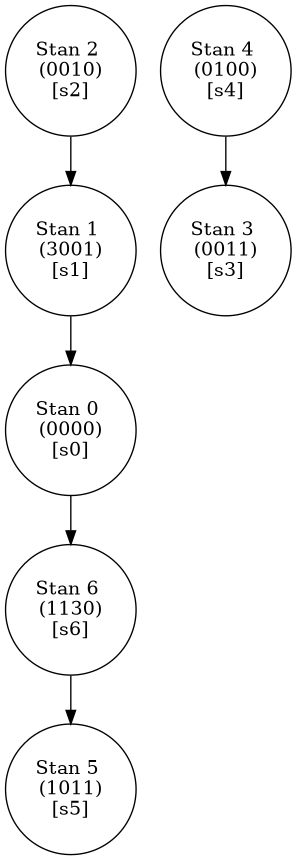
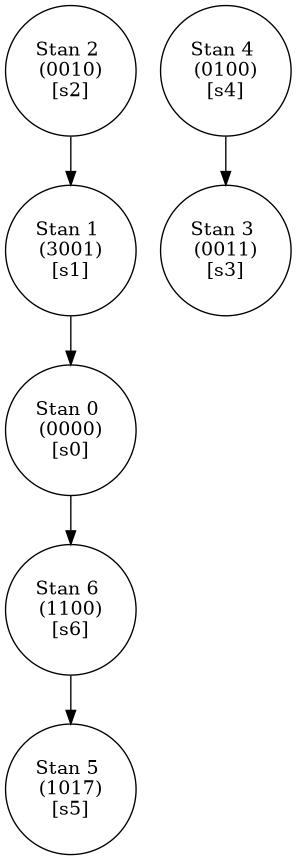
node "Stan 6": text "(1130)" -> "(1100)"
node "Stan 5": text "(1011)" -> "(1017)"
